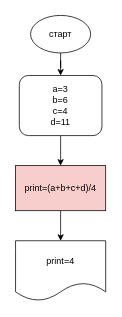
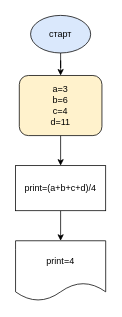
node "старт": fillcolor #ffffff -> #dae8fc
node "a=3 b=6 c=4 d=11": fillcolor #ffffff -> #fff2cc
node "print=(a+b+c+d)/4": fillcolor #f8cecc -> #ffffff
